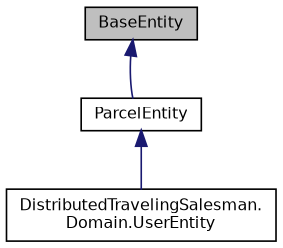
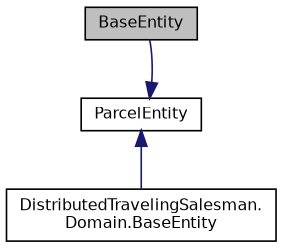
edge "ParcelEntity" -> "BaseEntity": reversed
node "DistributedTravelingSalesman. Domain.UserEntity": label "DistributedTravelingSalesman. Domain.UserEntity" -> "DistributedTravelingSalesman. Domain.BaseEntity"
